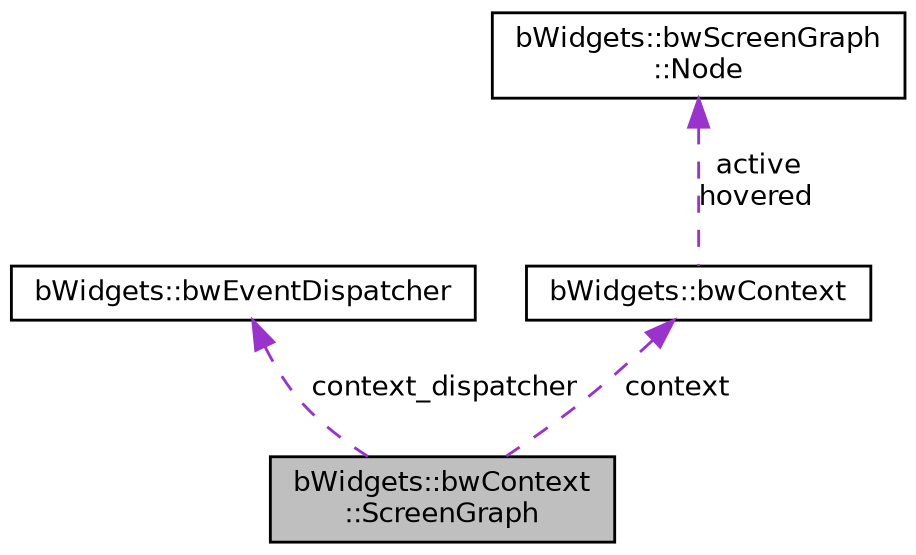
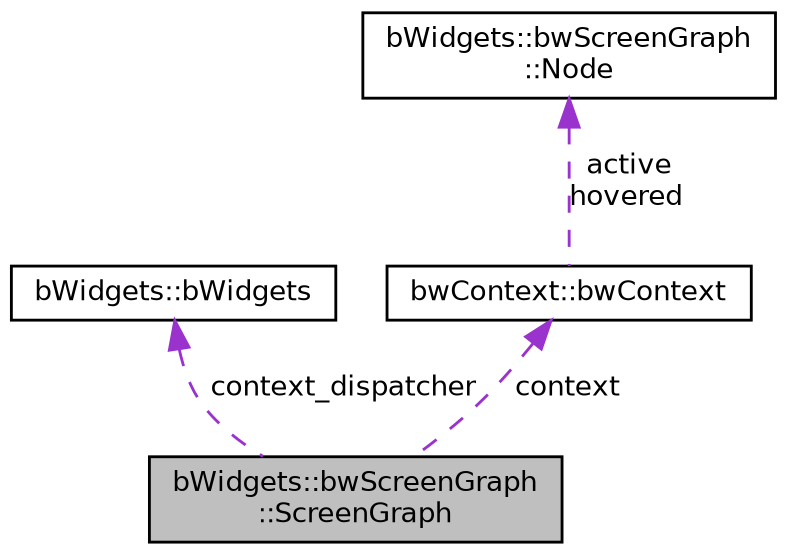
node "bWidgets::bwEventDispatcher": label "bWidgets::bwEventDispatcher" -> "bWidgets::bWidgets"
node "bWidgets::bwContext": label "bWidgets::bwContext" -> "bwContext::bwContext"
node "bWidgets::bwContext ::ScreenGraph": label "bWidgets::bwContext ::ScreenGraph" -> "bWidgets::bwScreenGraph ::ScreenGraph"
